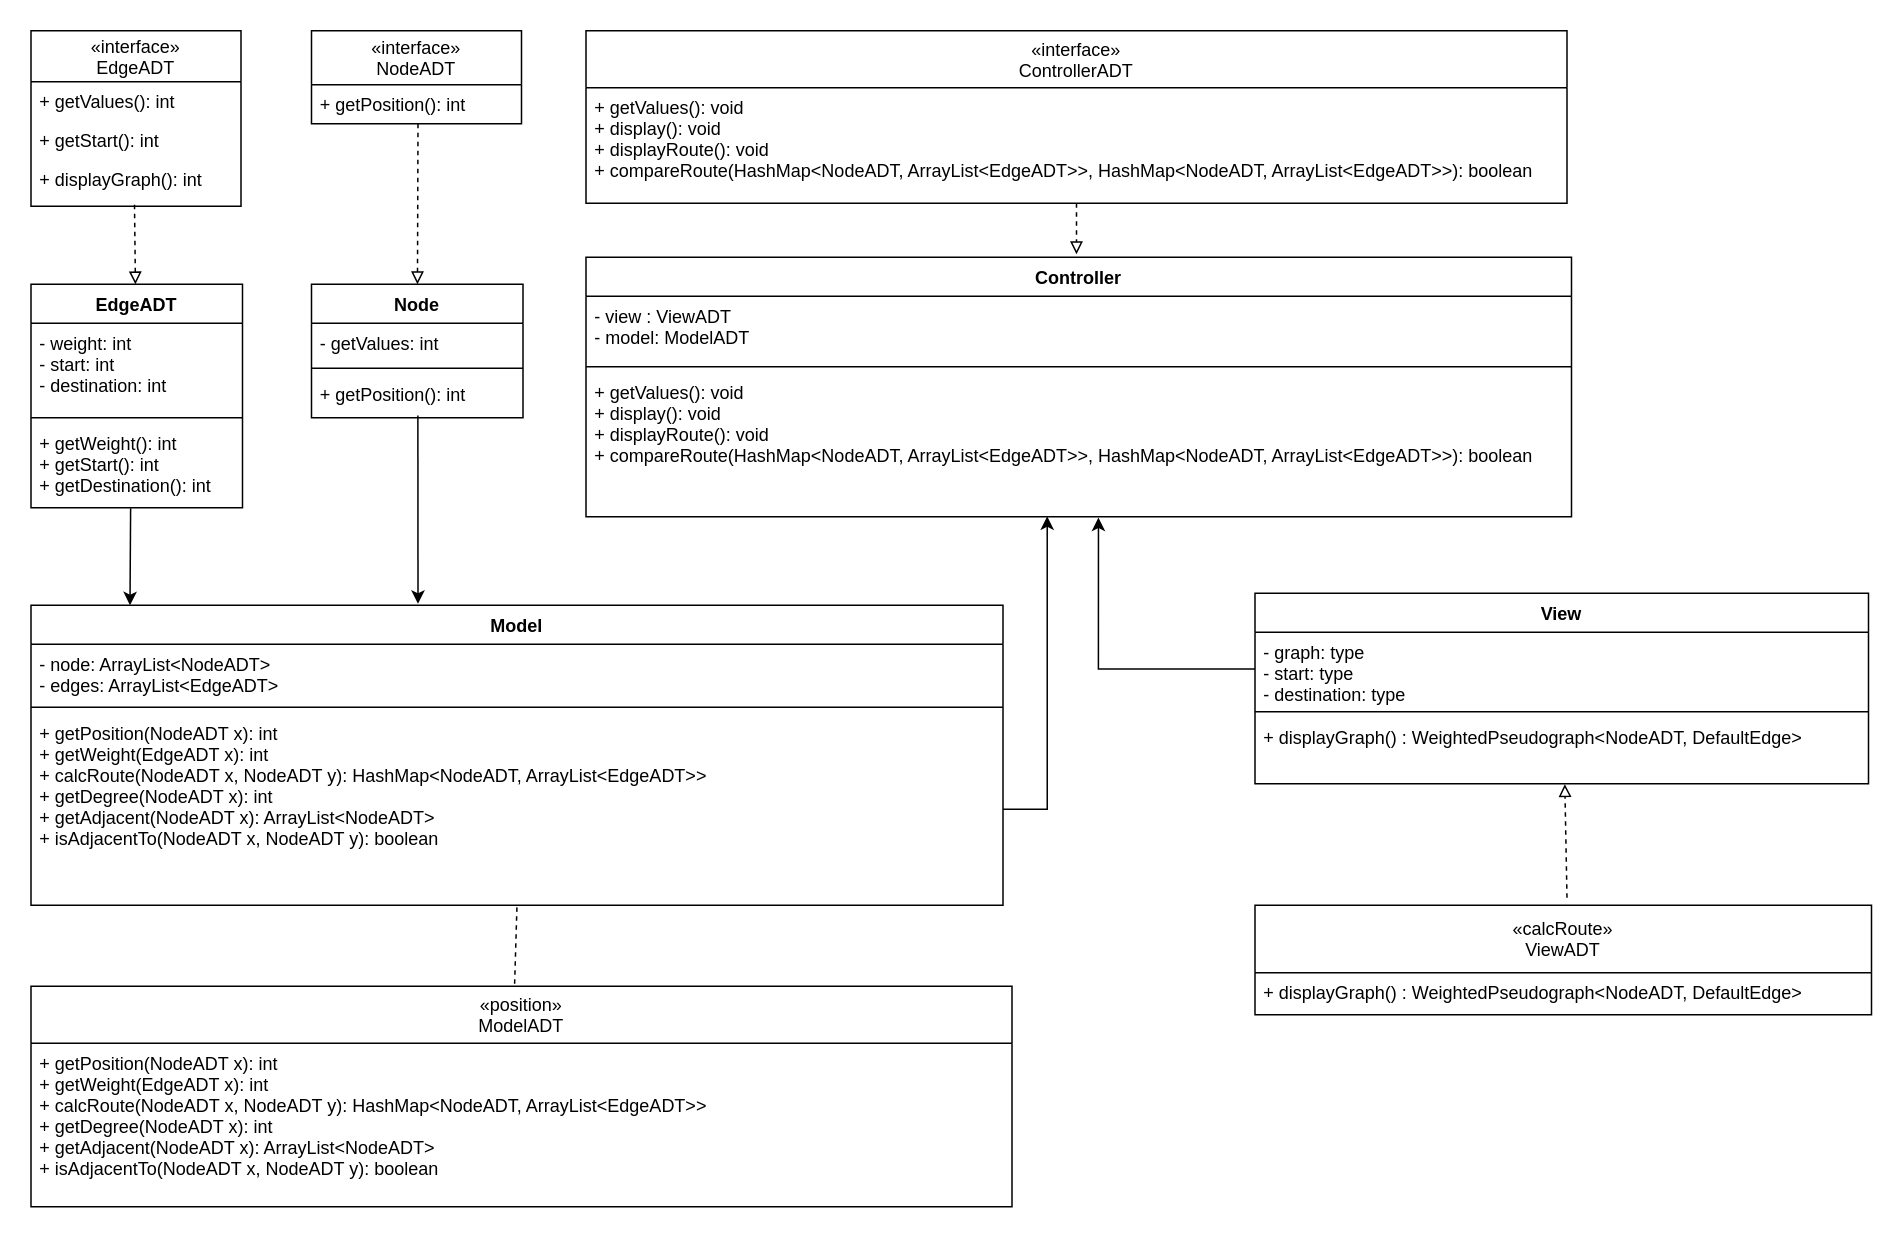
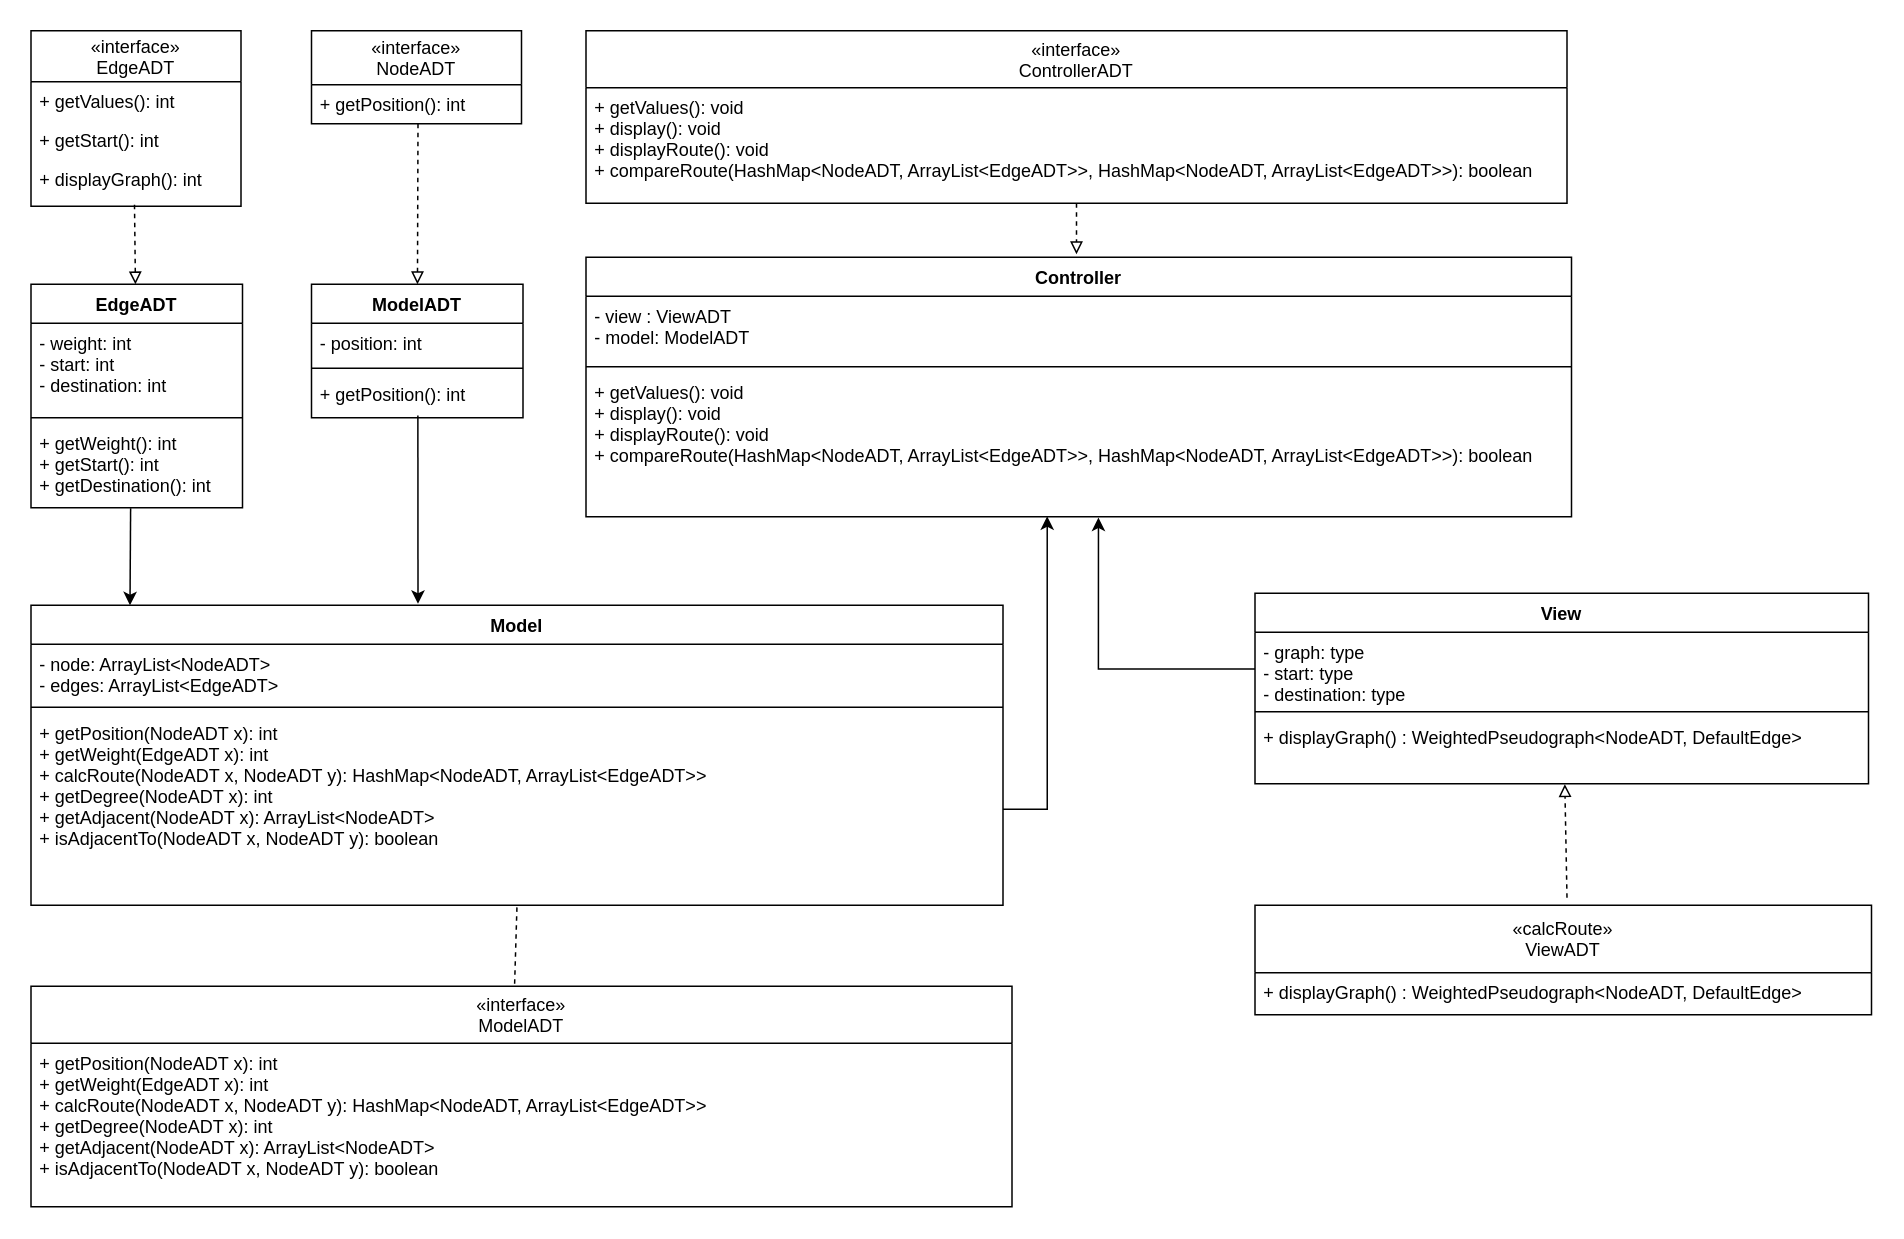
node "Node": label "Node" -> "ModelADT"
node "- getValues: int": label "- getValues: int" -> "- position: int"
node "«position» ModelADT": label "«position» ModelADT" -> "«interface» ModelADT"
